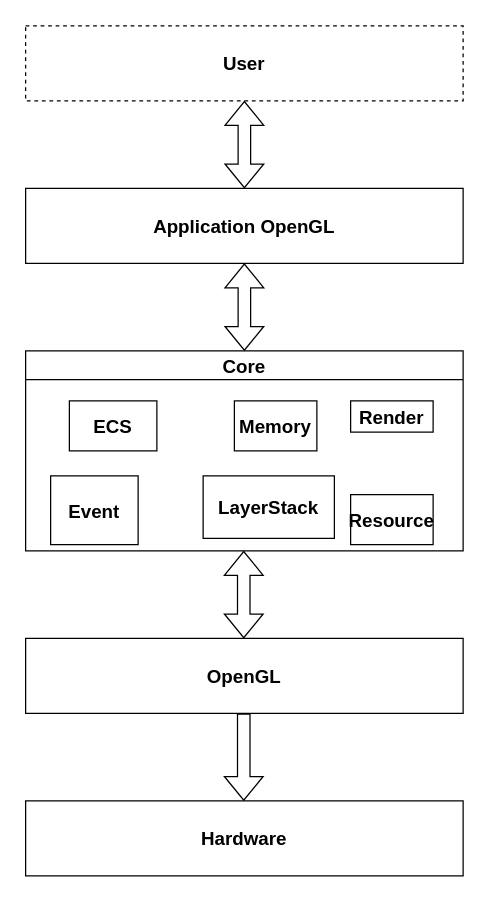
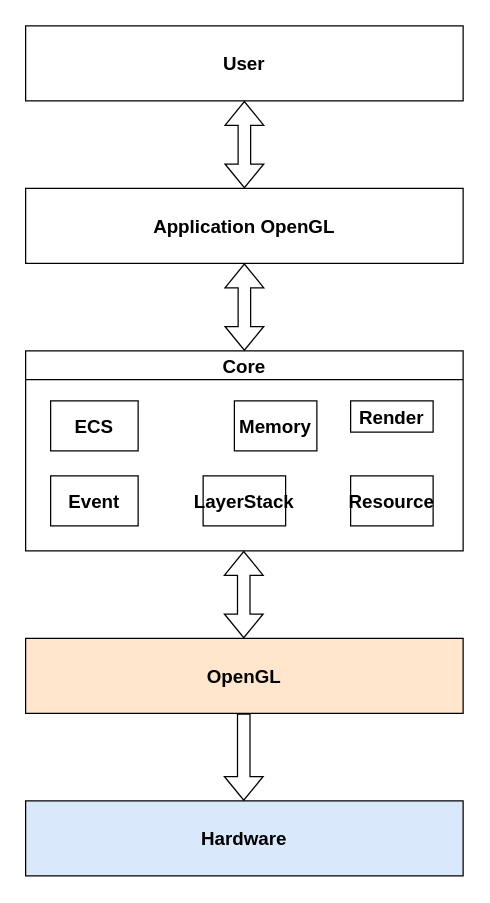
node "User": style dashed -> solid
node "ECS": moved (113, 426) -> (94, 426)
node "LayerStack": size 131x63 -> 83x50
node "Event": size 88x69 -> 88x50
node "Resource": moved (392, 519) -> (392, 501)
node "OpenGL": fillcolor #ffffff -> #ffe6cc
node "Hardware": fillcolor #ffffff -> #dae8fc
